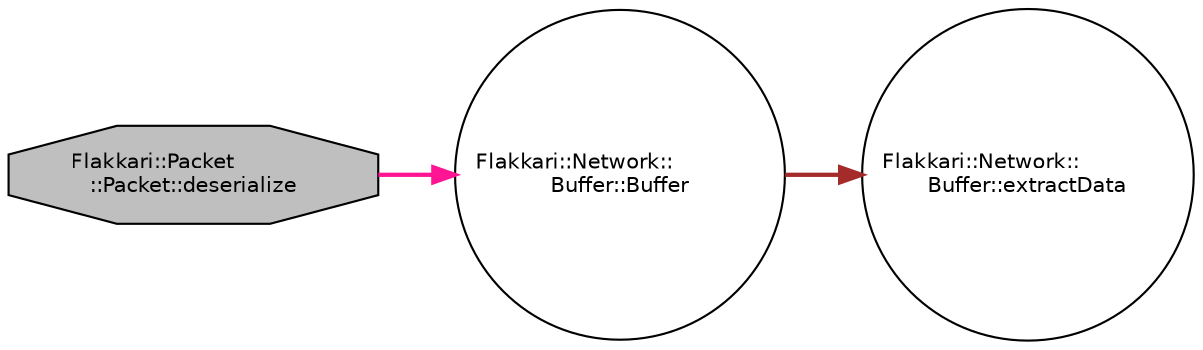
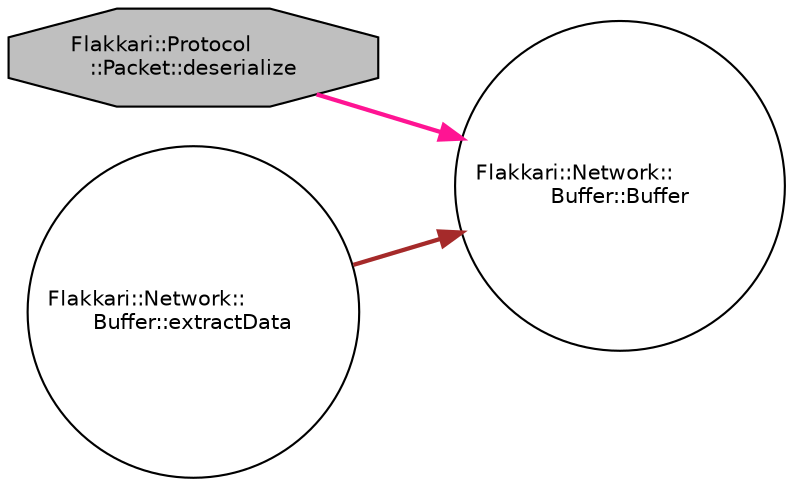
node "Flakkari::Packet ::Packet::deserialize": label "Flakkari::Packet ::Packet::deserialize" -> "Flakkari::Protocol ::Packet::deserialize"
edge "Flakkari::Network:: Buffer::Buffer" -> "Flakkari::Network:: Buffer::extractData": reversed
